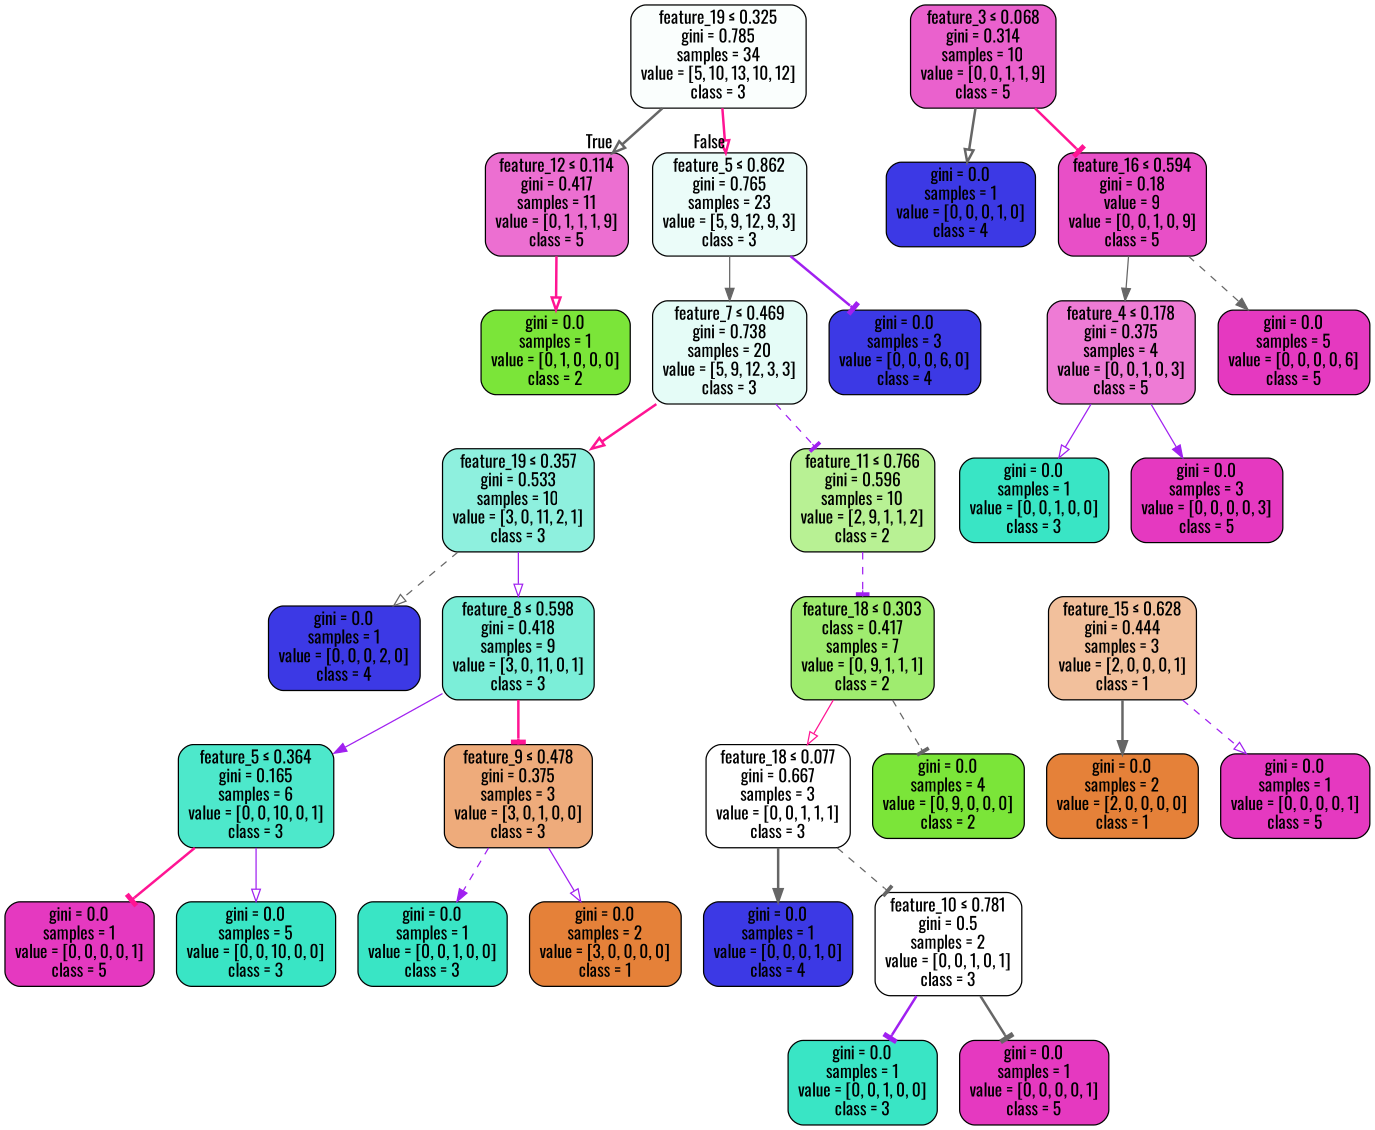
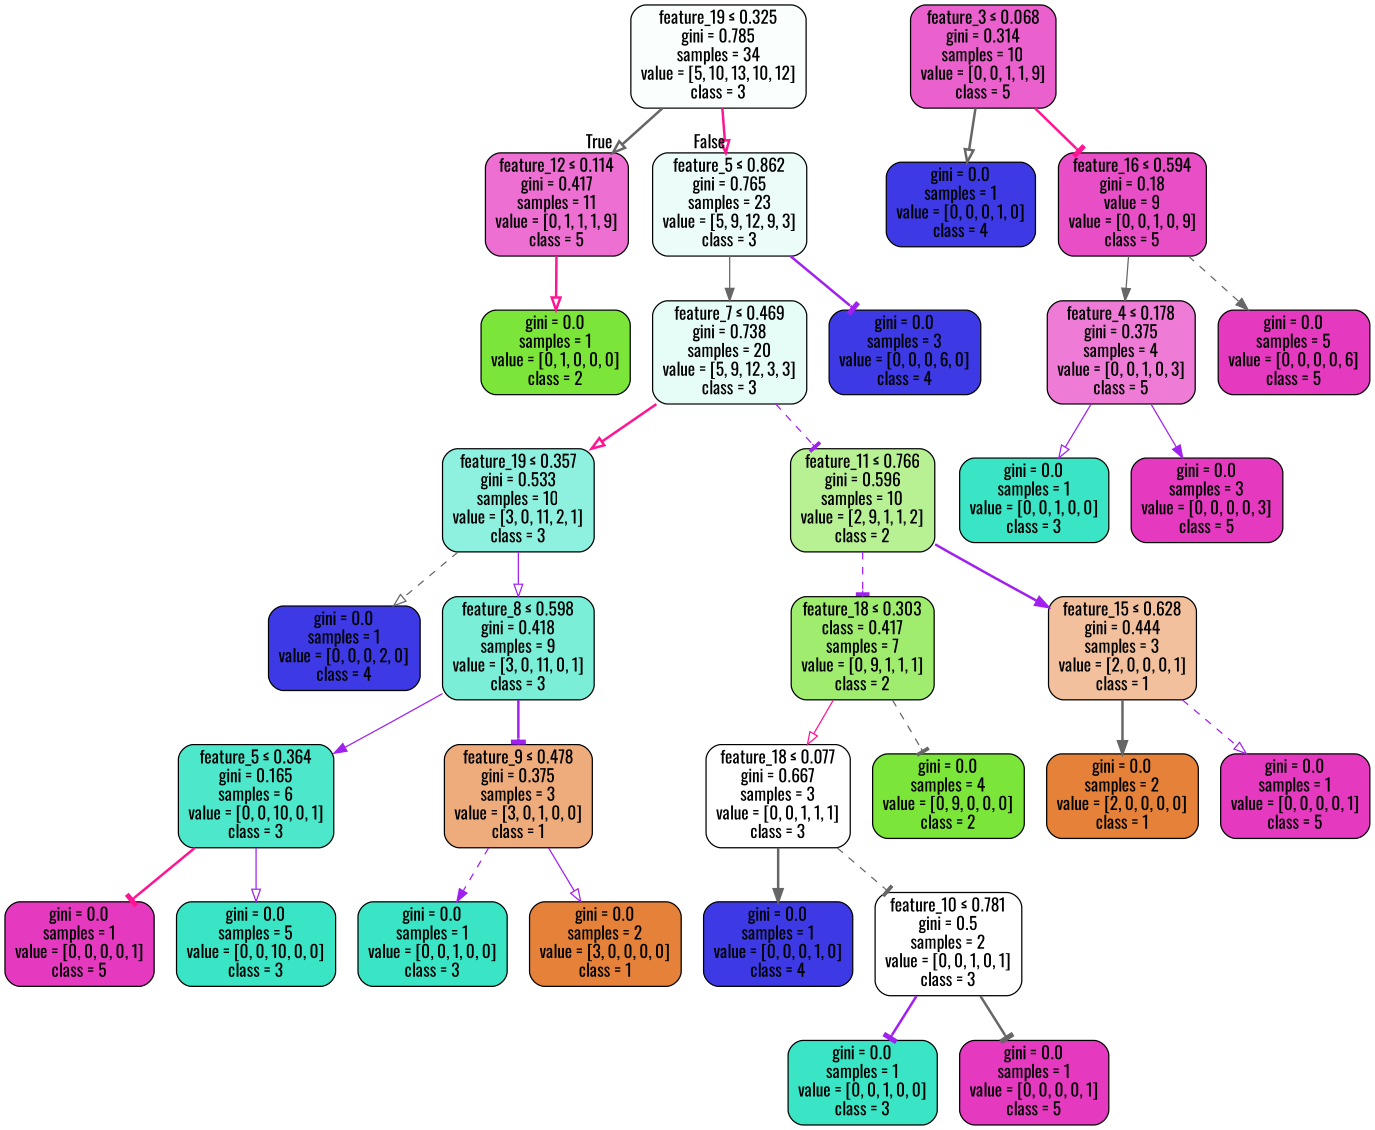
edge "feature_11 ≤ 0.766" -> "feature_15 ≤ 0.628": added
edge "feature_8 ≤ 0.598" -> "feature_9 ≤ 0.478": color deeppink -> purple
node "feature_9 ≤ 0.478": text "class = 3" -> "class = 1"
